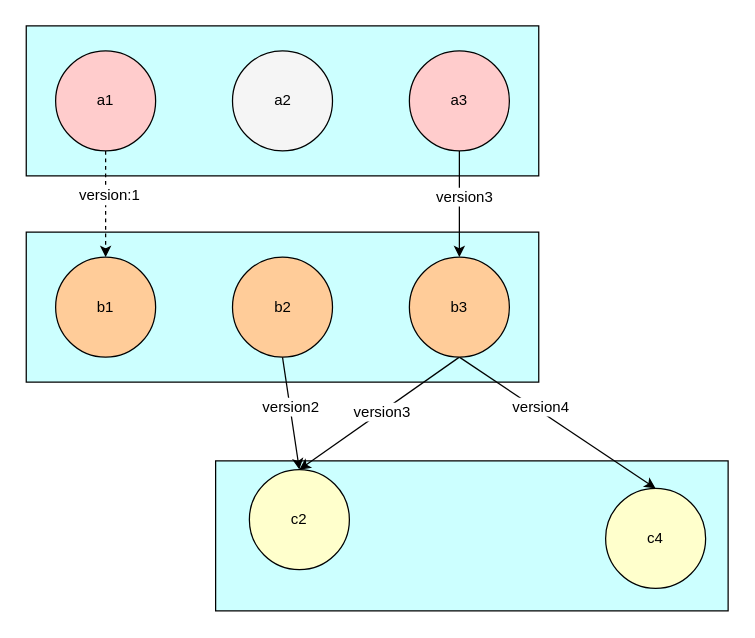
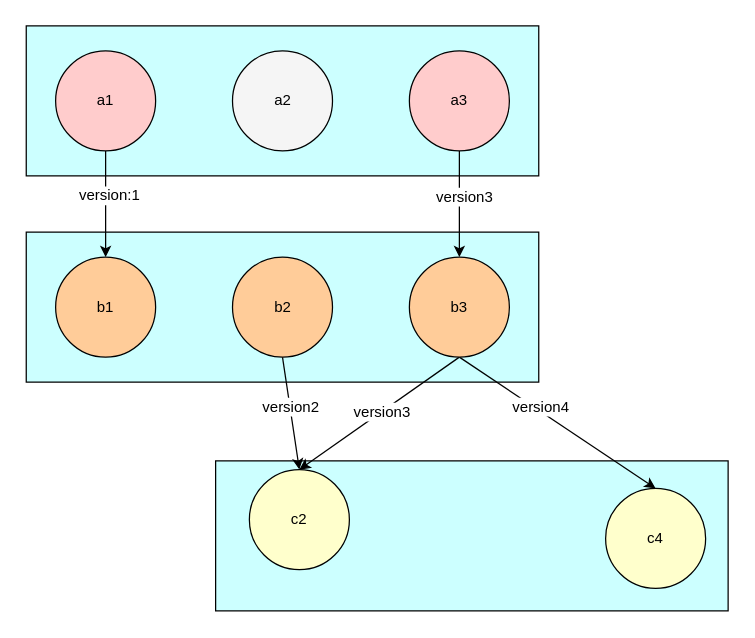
edge "a1" -> "b1": style dashed -> solid
